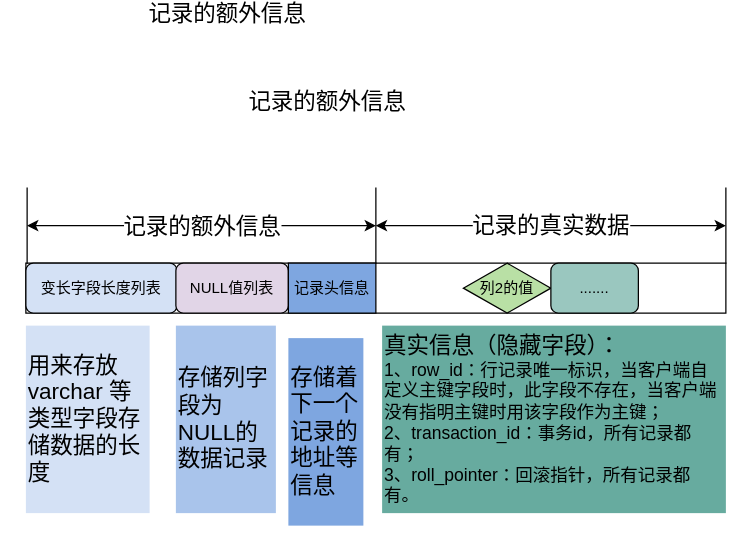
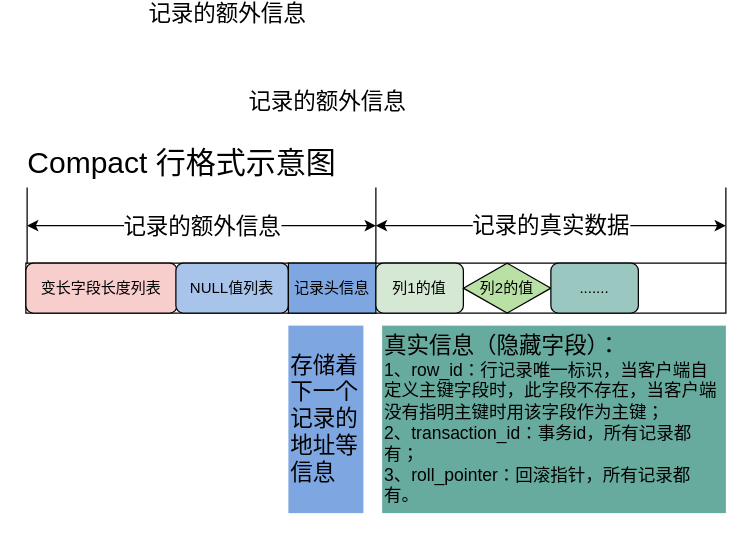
node "Compact 行格式示意图": added
node "变长字段长度列表": fillcolor #d4e1f5 -> #f8cecc
node "NULL值列表": fillcolor #e1d5e7 -> #a9c4eb
node "列1的值": added
node "用来存放 varchar 等类型字段存储数据的长度": removed
node "存储列字段为NULL的数据记录": removed
node "存储着下一个记录的地址等信息": moved (326, 432) -> (326, 419)
